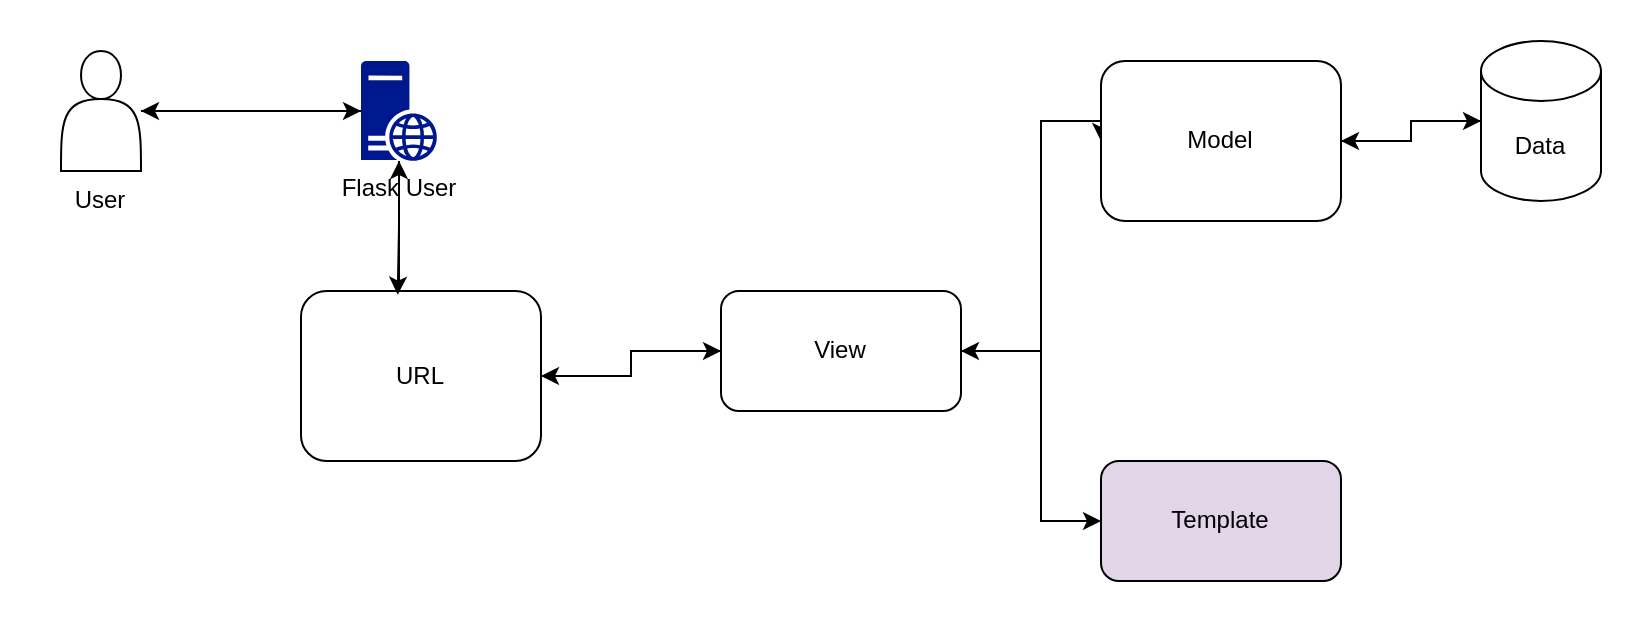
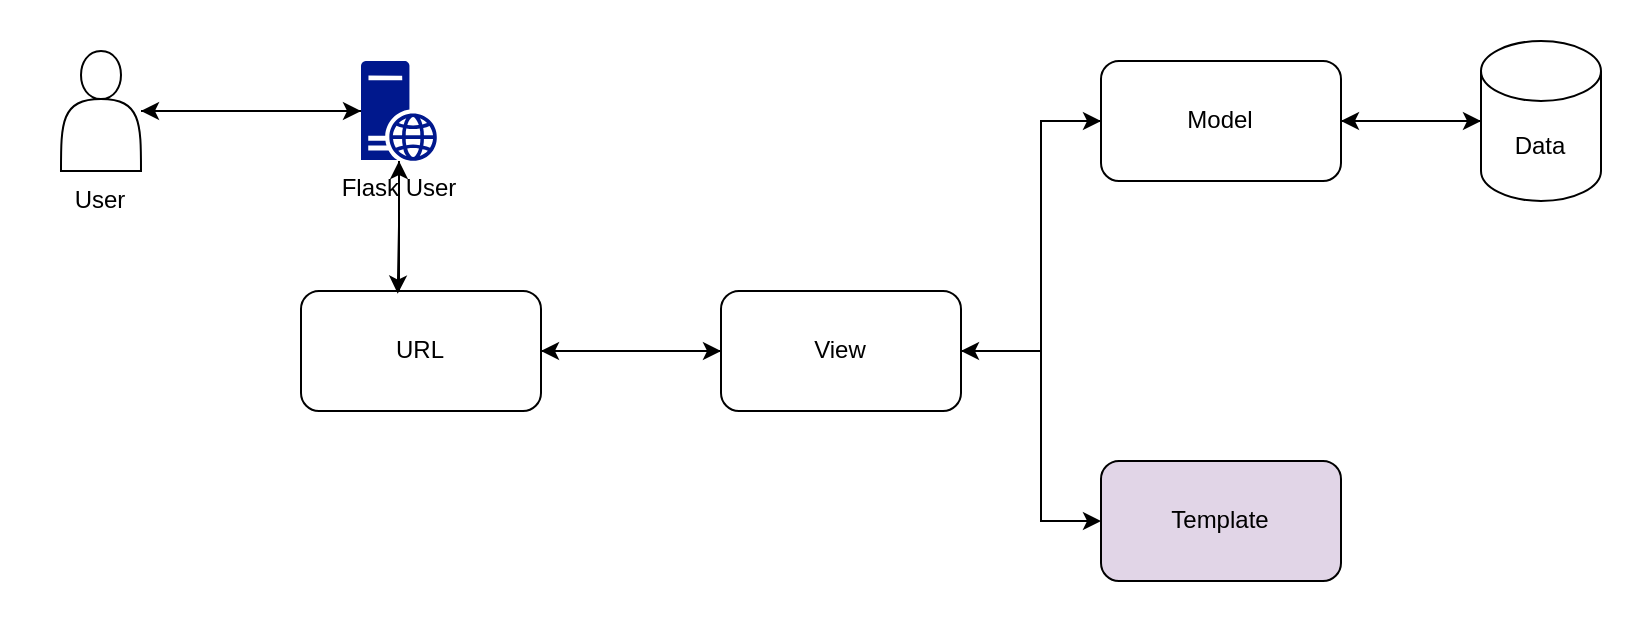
node "Model": size 240x160 -> 240x120
node "URL": size 240x170 -> 240x120
